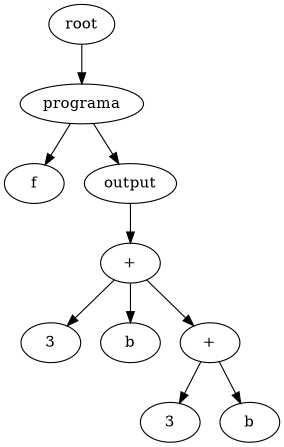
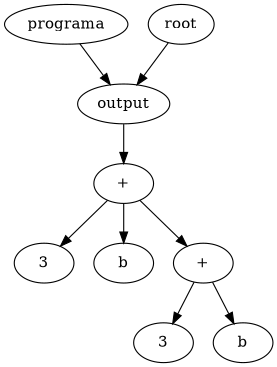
edge "root" -> "programa": now "root" -> "output"
node "f": removed
